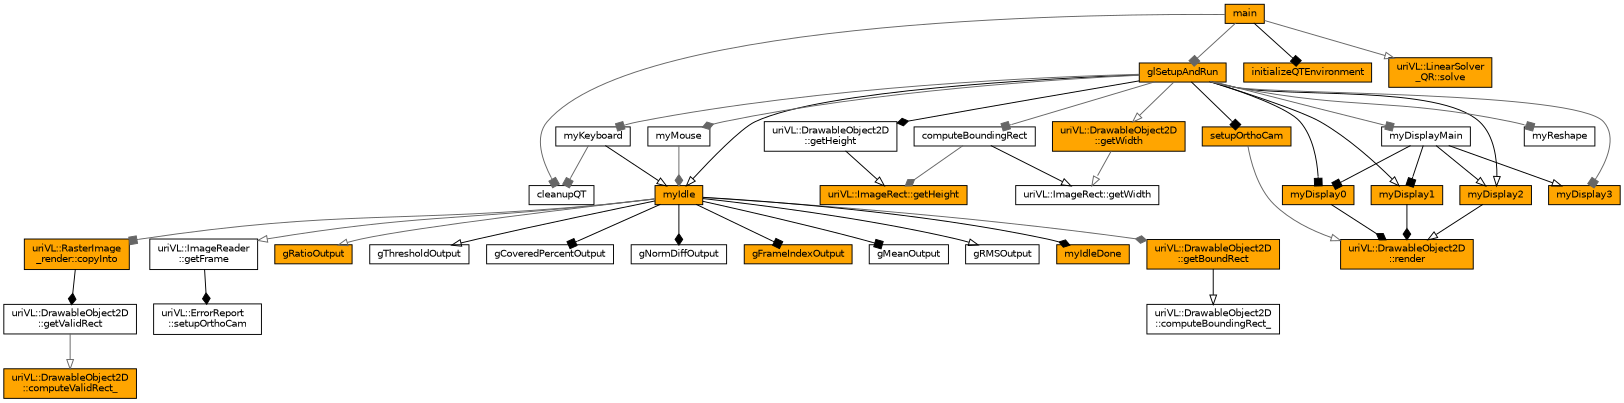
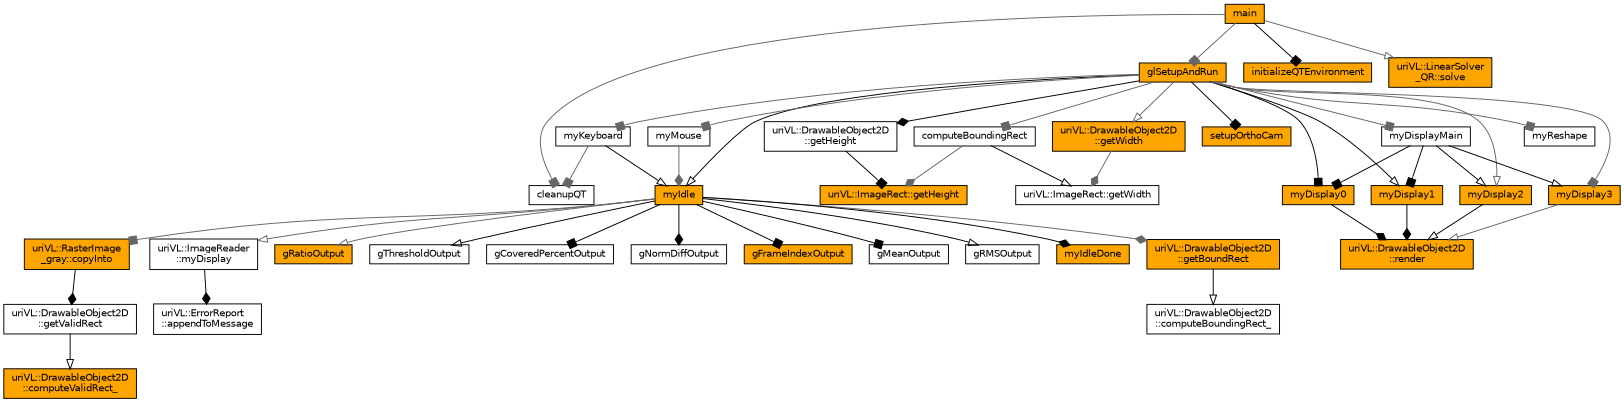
edge "glSetupAndRun" -> "myMouse": arrowhead diamond -> box
edge "glSetupAndRun" -> "myDisplay2": color black -> gray40
edge "uriVL::DrawableObject2D ::getWidth" -> "uriVL::ImageRect::getWidth": arrowhead onormal -> diamond
edge "uriVL::DrawableObject2D ::getHeight" -> "uriVL::ImageRect::getHeight": arrowhead onormal -> box
edge "setupOrthoCam" -> "uriVL::DrawableObject2D ::render": now "myDisplay3" -> "uriVL::DrawableObject2D ::render"
node "uriVL::RasterImage _render::copyInto": label "uriVL::RasterImage _render::copyInto" -> "uriVL::RasterImage _gray::copyInto"
node "uriVL::ImageReader ::getFrame": label "uriVL::ImageReader ::getFrame" -> "uriVL::ImageReader ::myDisplay"
node "uriVL::ErrorReport ::setupOrthoCam": label "uriVL::ErrorReport ::setupOrthoCam" -> "uriVL::ErrorReport ::appendToMessage"
edge "uriVL::DrawableObject2D ::getValidRect" -> "uriVL::DrawableObject2D ::computeValidRect_": color gray40 -> black
